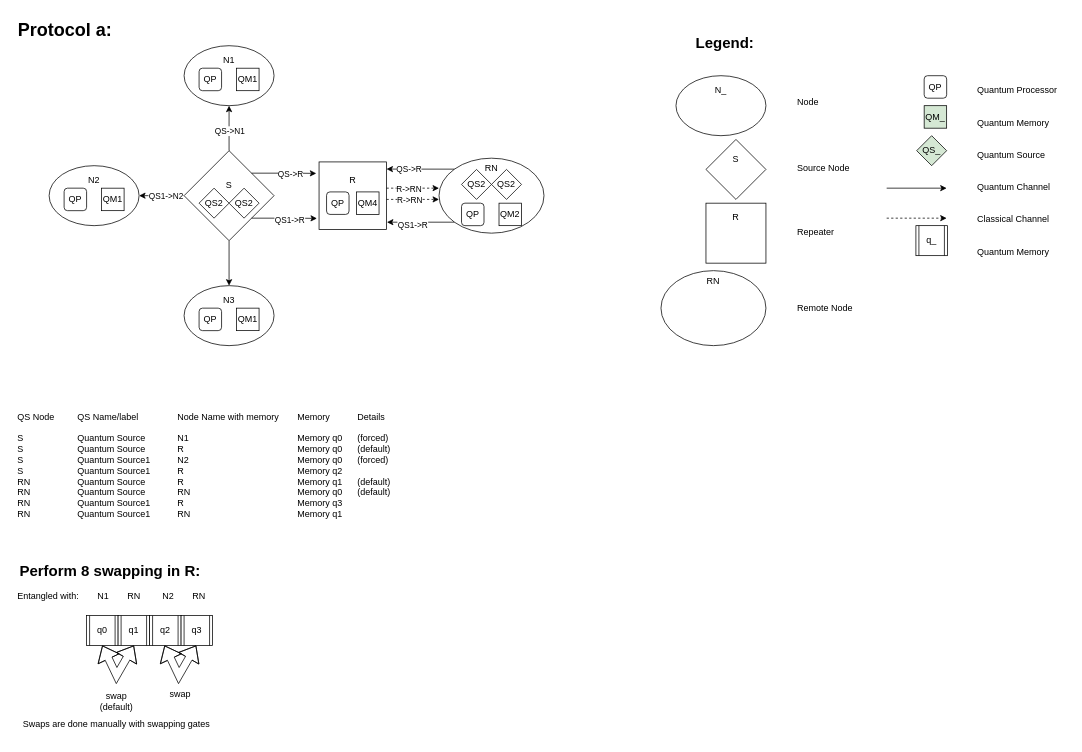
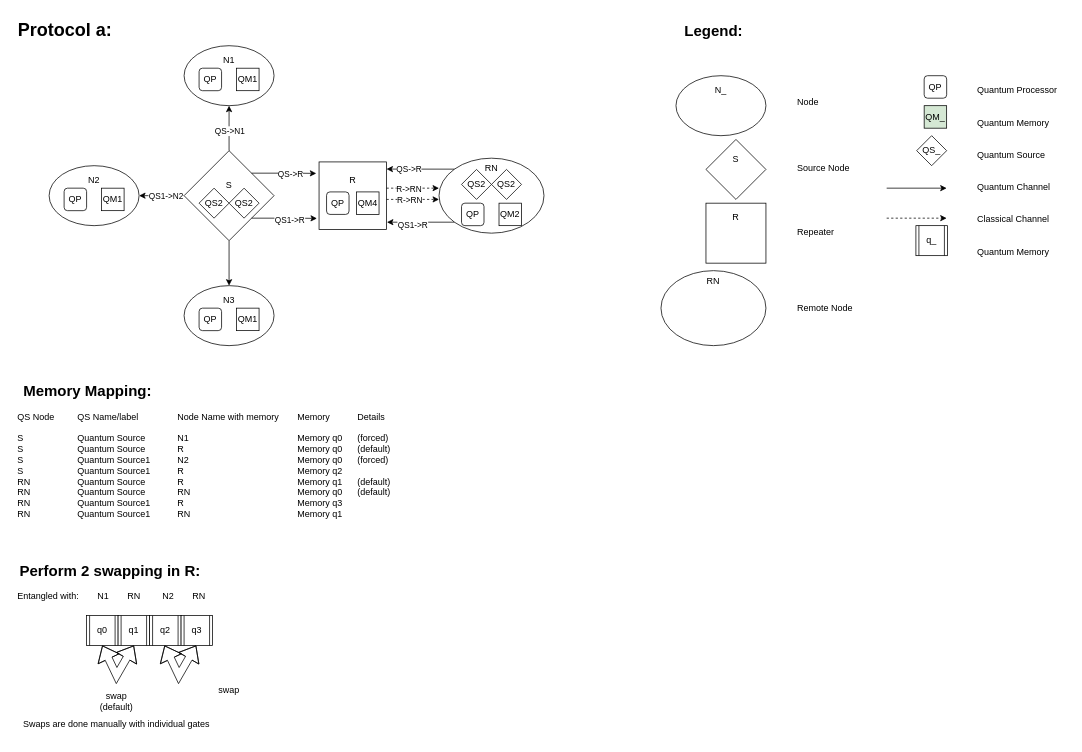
node "Legend:": moved (725, 42) -> (714, 30)
node "QS_": fillcolor #d5e8d4 -> #ffffff
node "Memory Mapping:": added
node "Perform 8 swapping in R:": label "Perform 8 swapping in R:" -> "Perform 2 swapping in R:"
node "swap": moved (180, 694) -> (229, 690)
node "Swaps are done manually with swapping gates": label "Swaps are done manually with swapping gates" -> "Swaps are done manually with individual gates"
